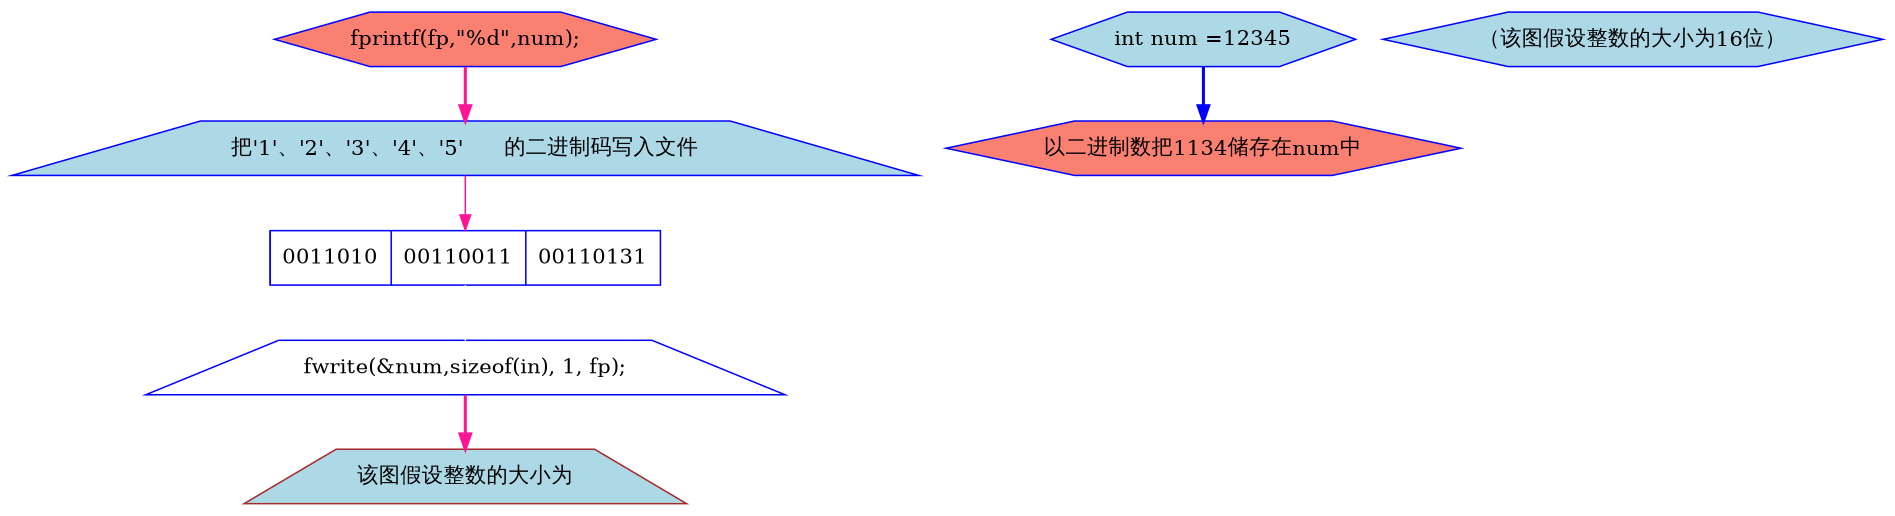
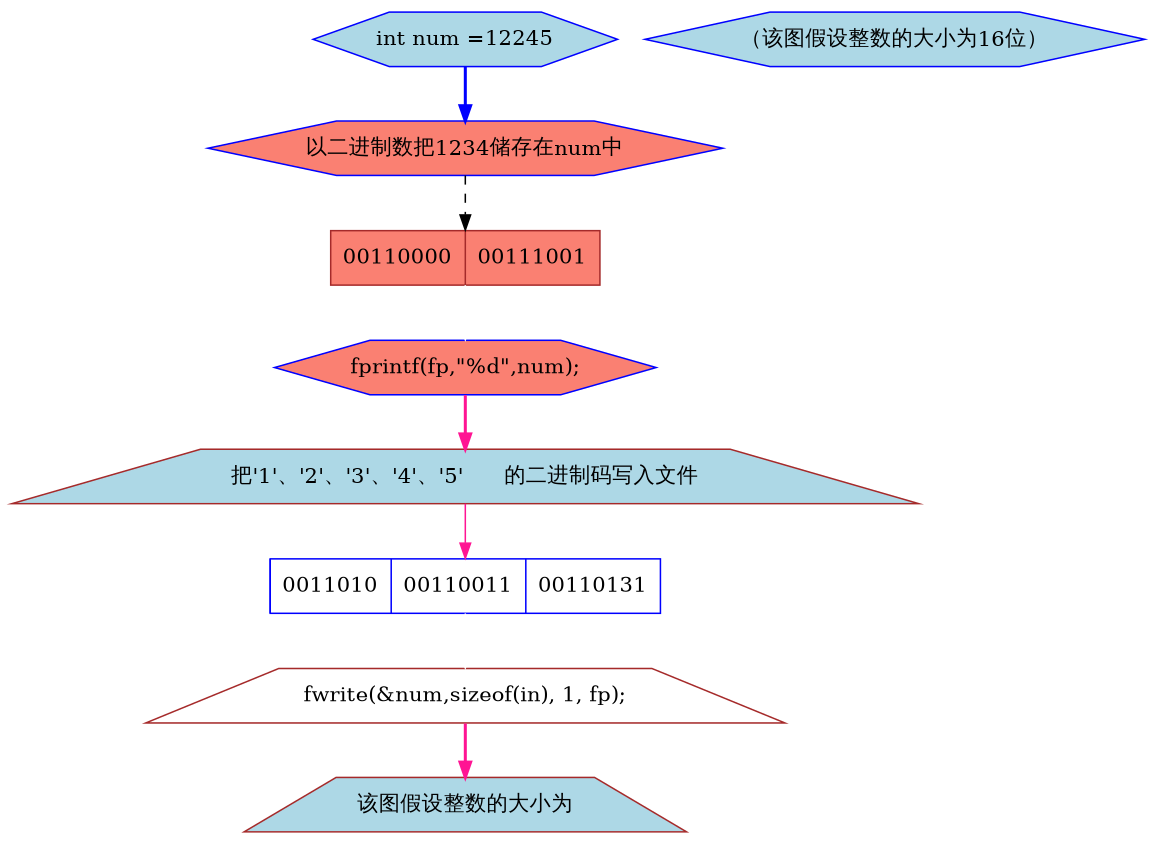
node "int num =12345": label "int num =12345" -> "int num =12245"
node "把'1'、'2'、'3'、'4'、'5'      的二进制码写入文件": color blue -> brown
node "以二进制数把1134储存在num中": label "以二进制数把1134储存在num中" -> "以二进制数把1234储存在num中"
node "00110000": added
node "fwrite(&num,sizeof(in), 1, fp);": color blue -> brown
